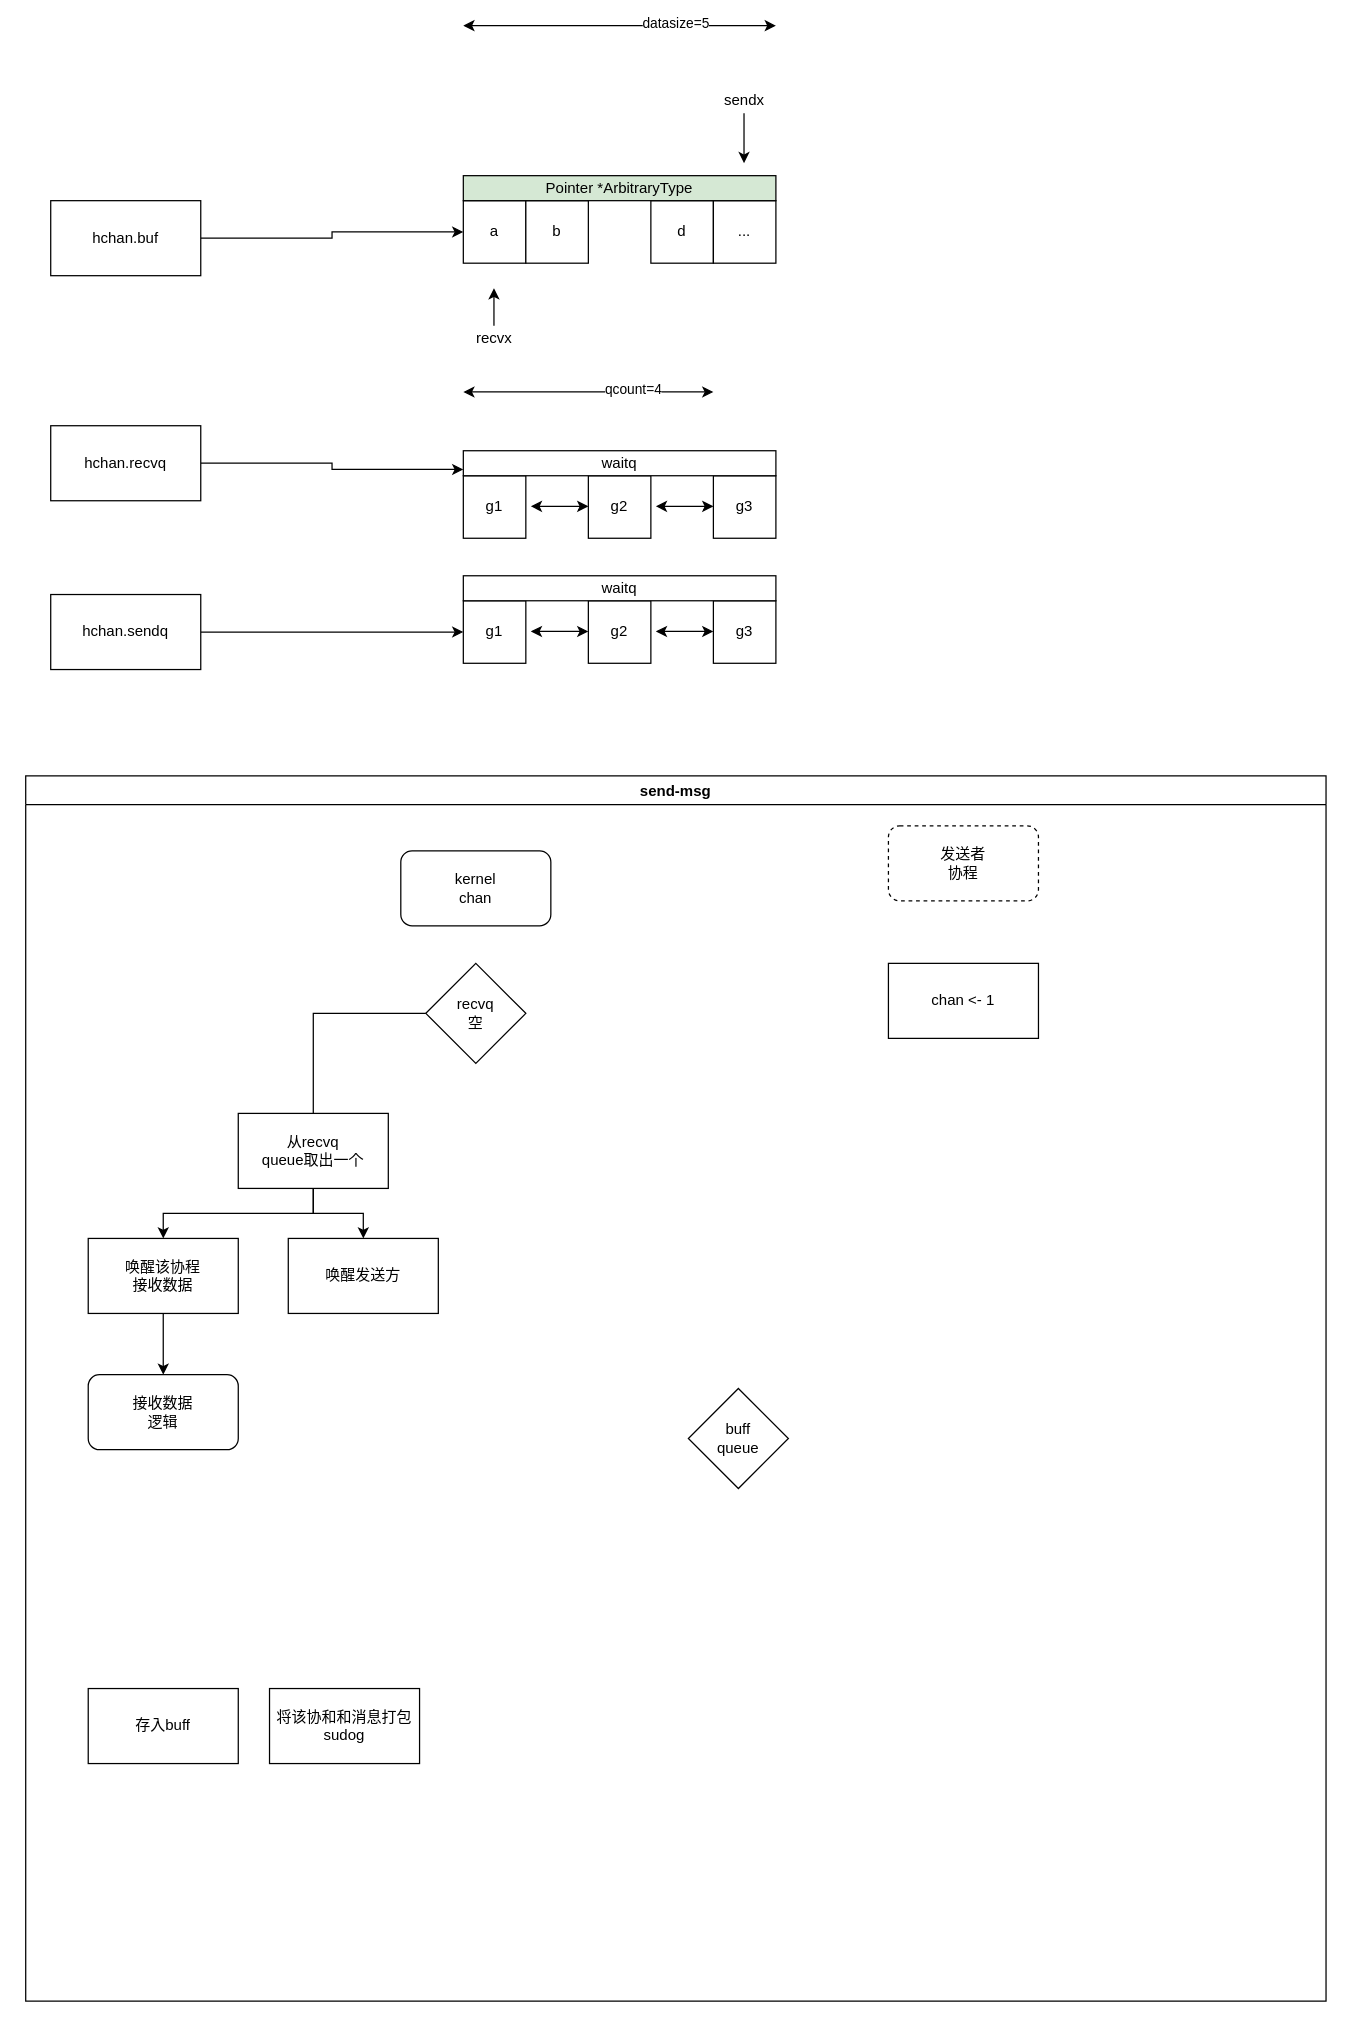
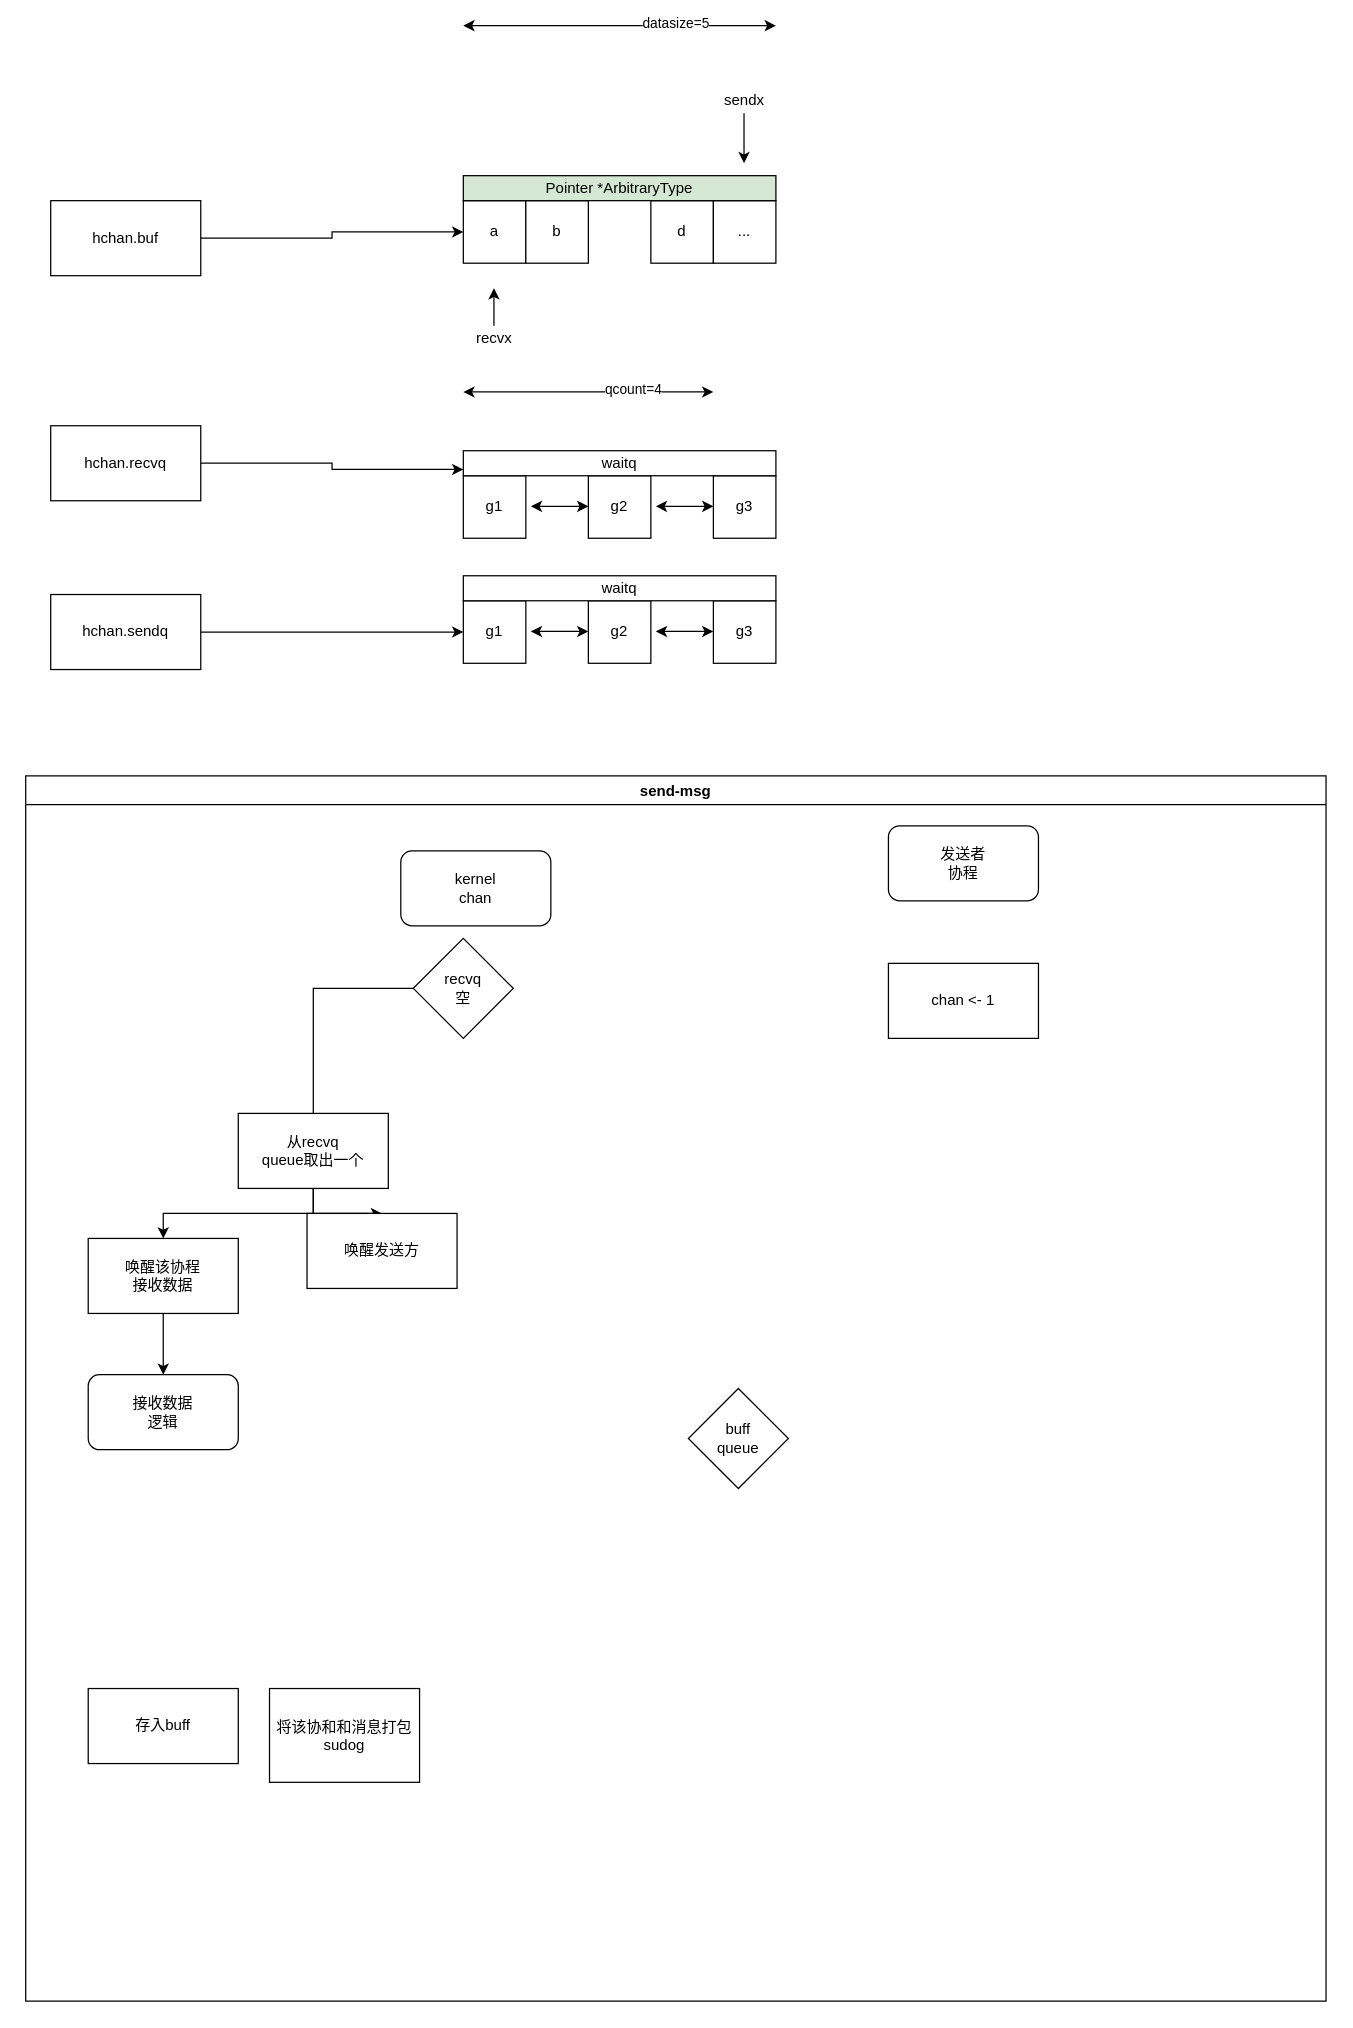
node "发送者 协程": style dashed -> solid
node "recvq 空": moved (476, 1013) -> (463, 988)
node "唤醒发送方": moved (363, 1276) -> (382, 1251)
node "将该协和和消息打包 sudog": size 150x75 -> 150x94
